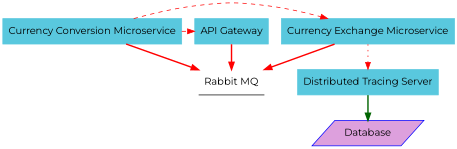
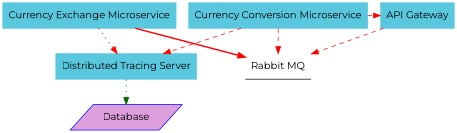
edge "Currency Conversion Microservice" -> "Currency Exchange Microservice": now "Currency Conversion Microservice" -> "Distributed Tracing Server"
edge "API Gateway" -> "Rabbit MQ": style bold -> dashed
edge "Currency Conversion Microservice" -> "Rabbit MQ": style bold -> dashed
edge "Distributed Tracing Server" -> "Database": style bold -> dotted
